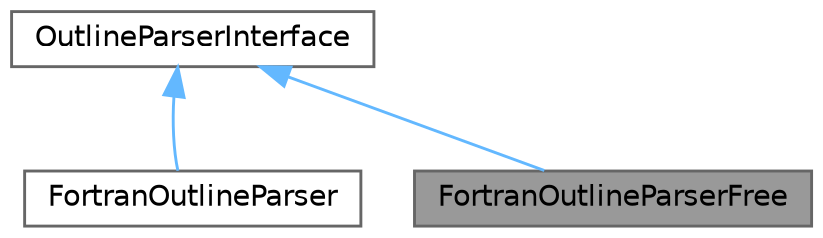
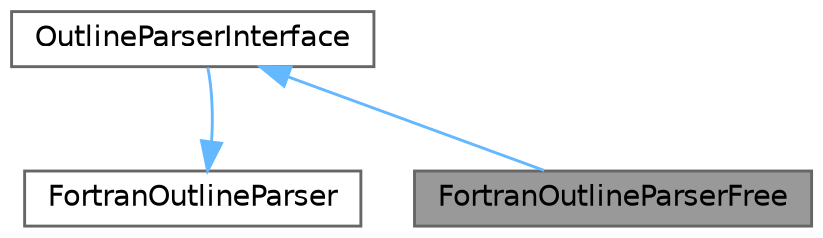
edge "FortranOutlineParser" -> "OutlineParserInterface": reversed
